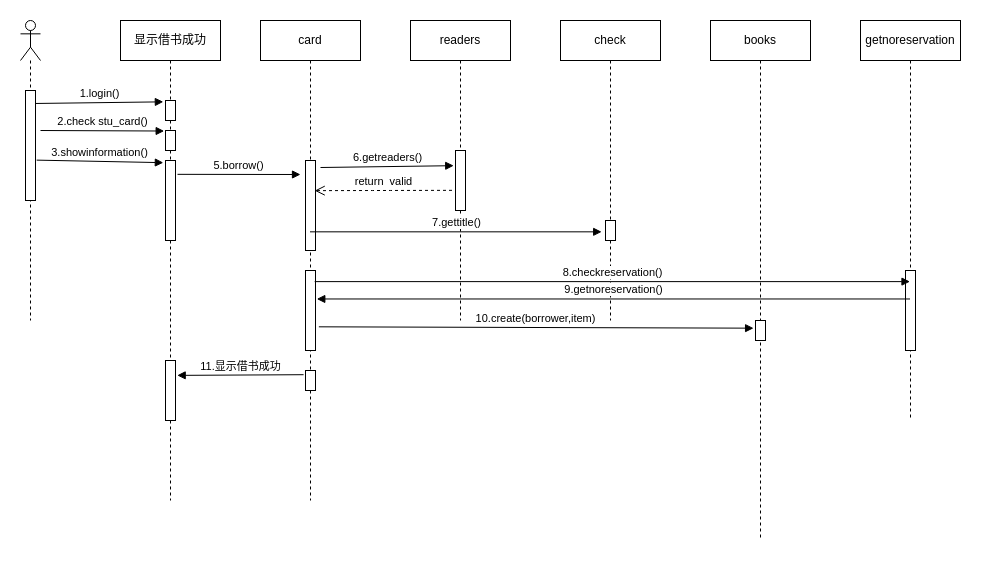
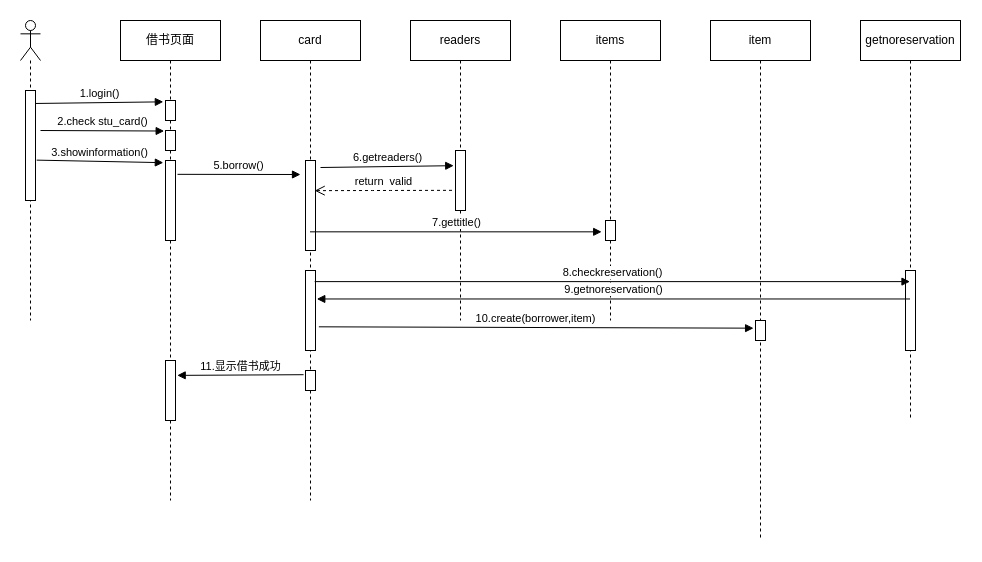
node "显示借书成功": label "显示借书成功" -> "借书页面"
node "check": label "check" -> "items"
node "books": label "books" -> "item"
